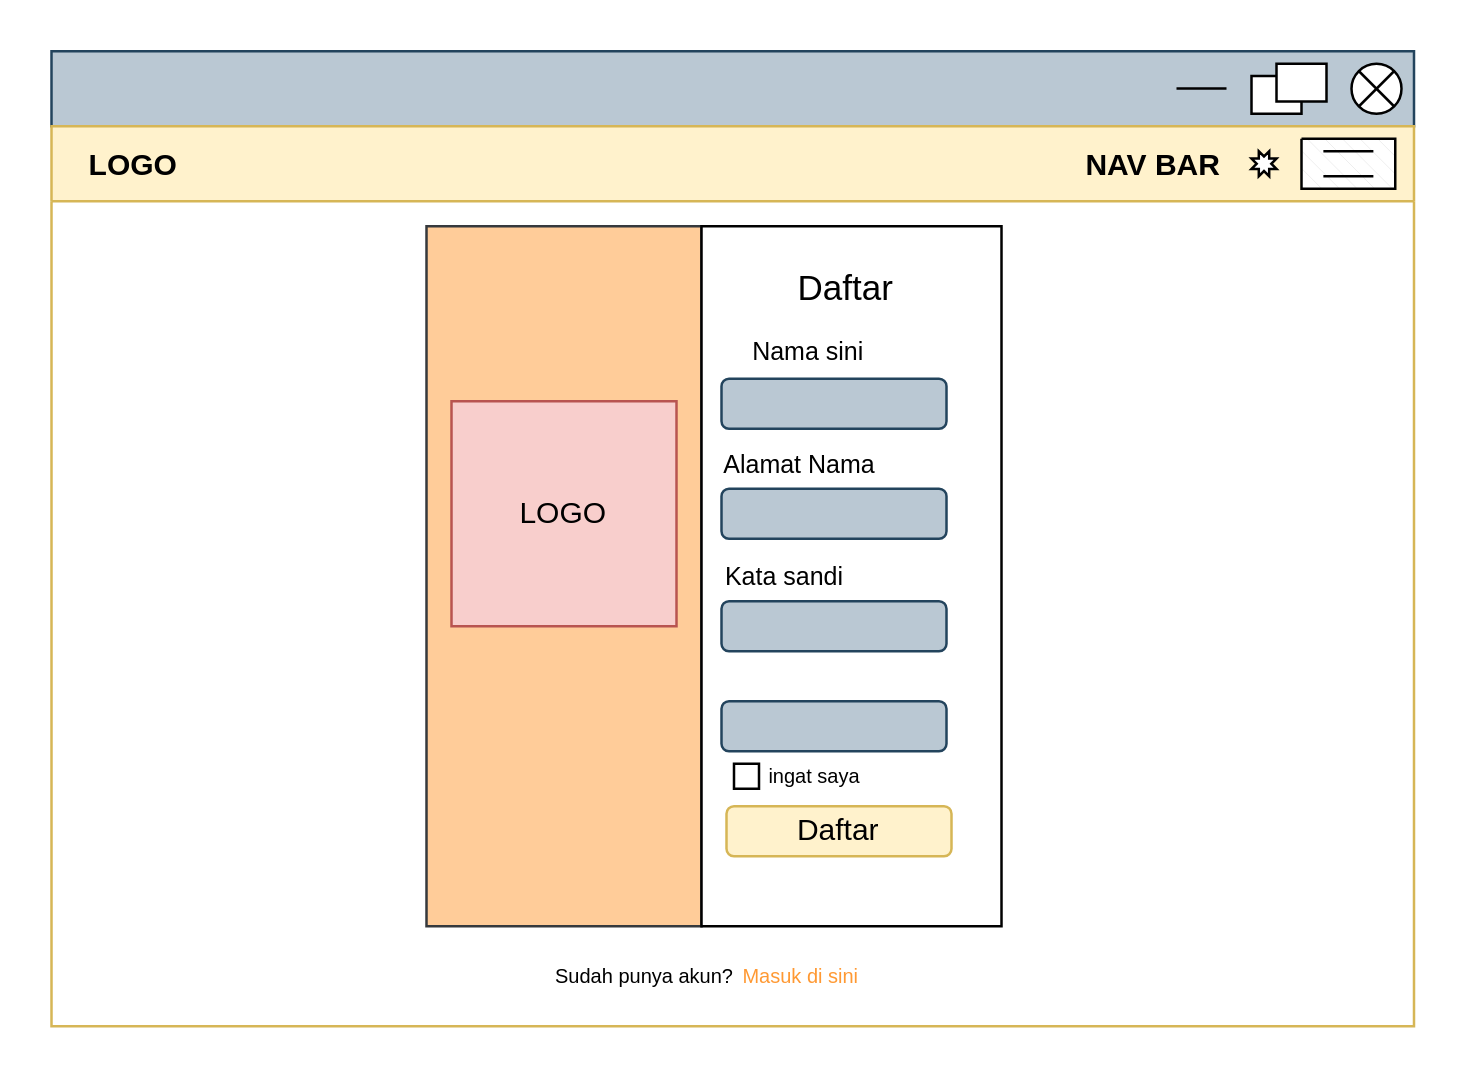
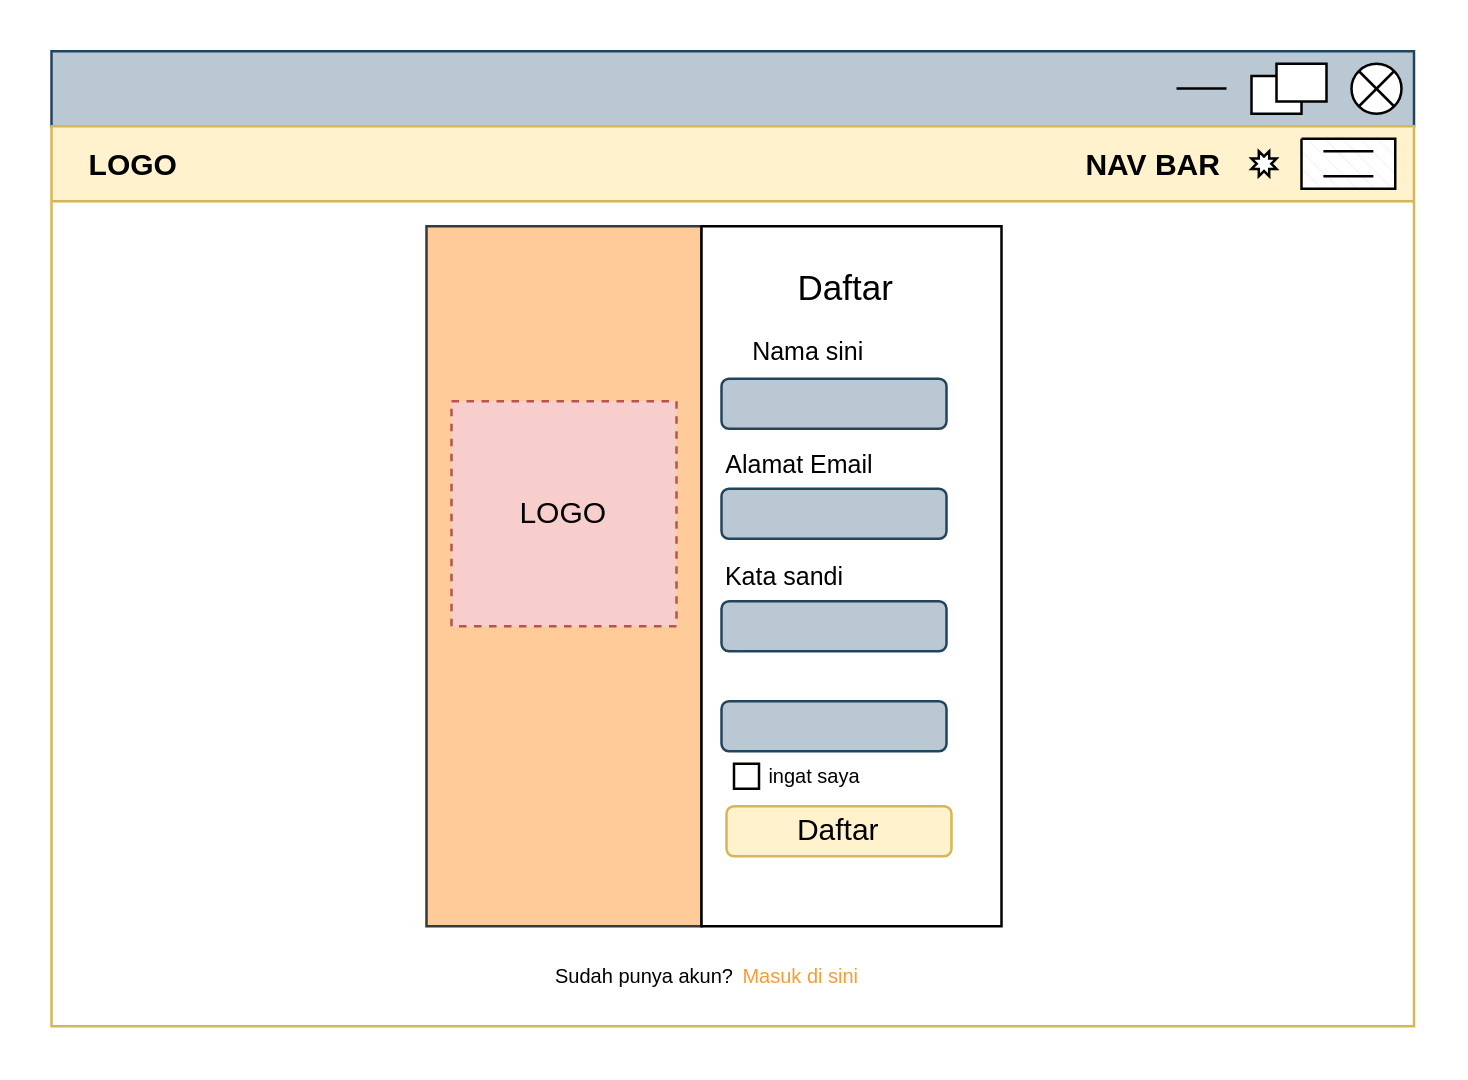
node "Alamat Nama": label "Alamat Nama" -> "Alamat Email"
node "LOGO": style solid -> dashed
